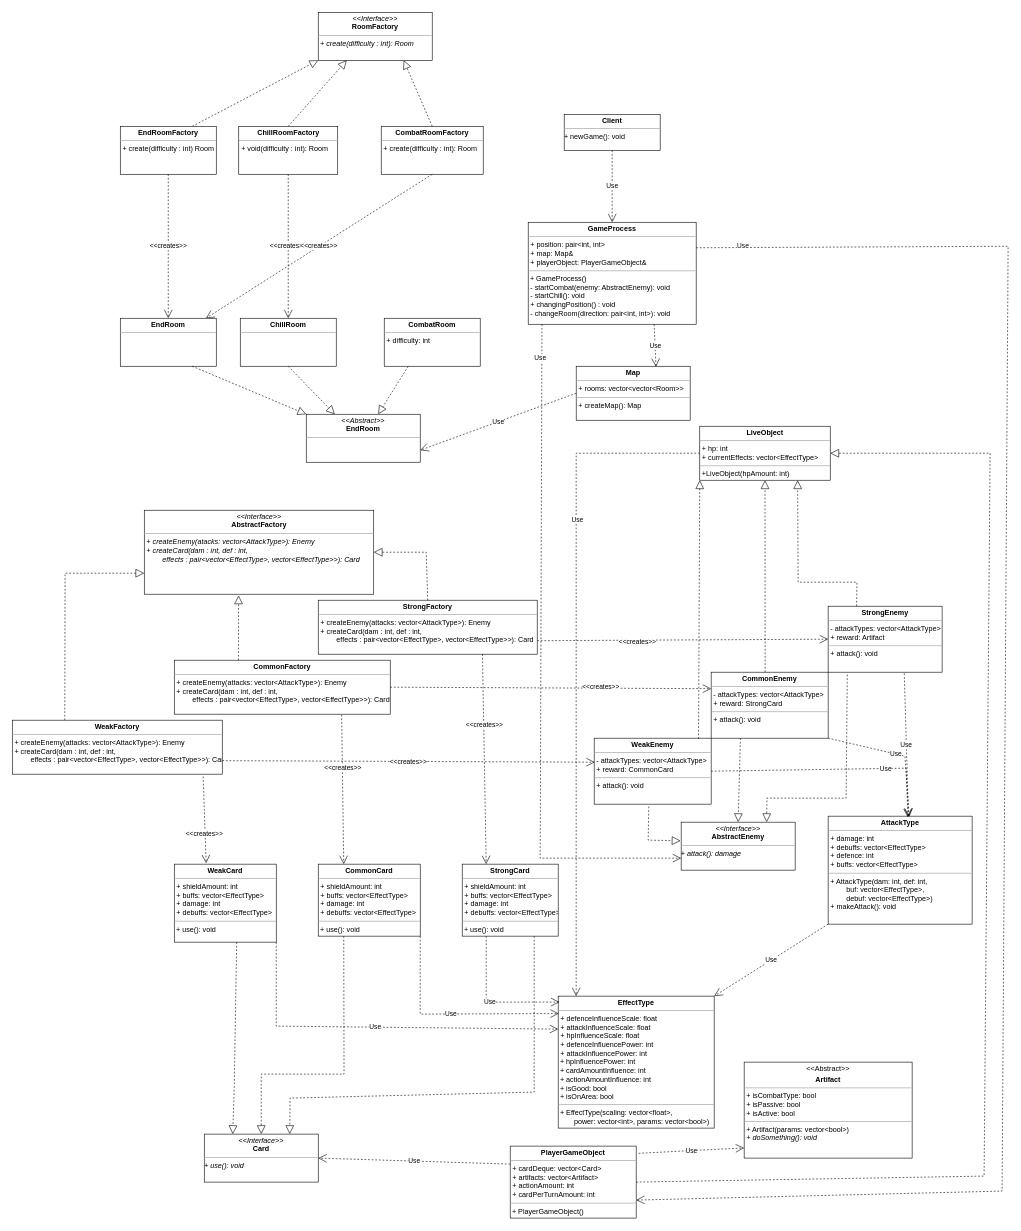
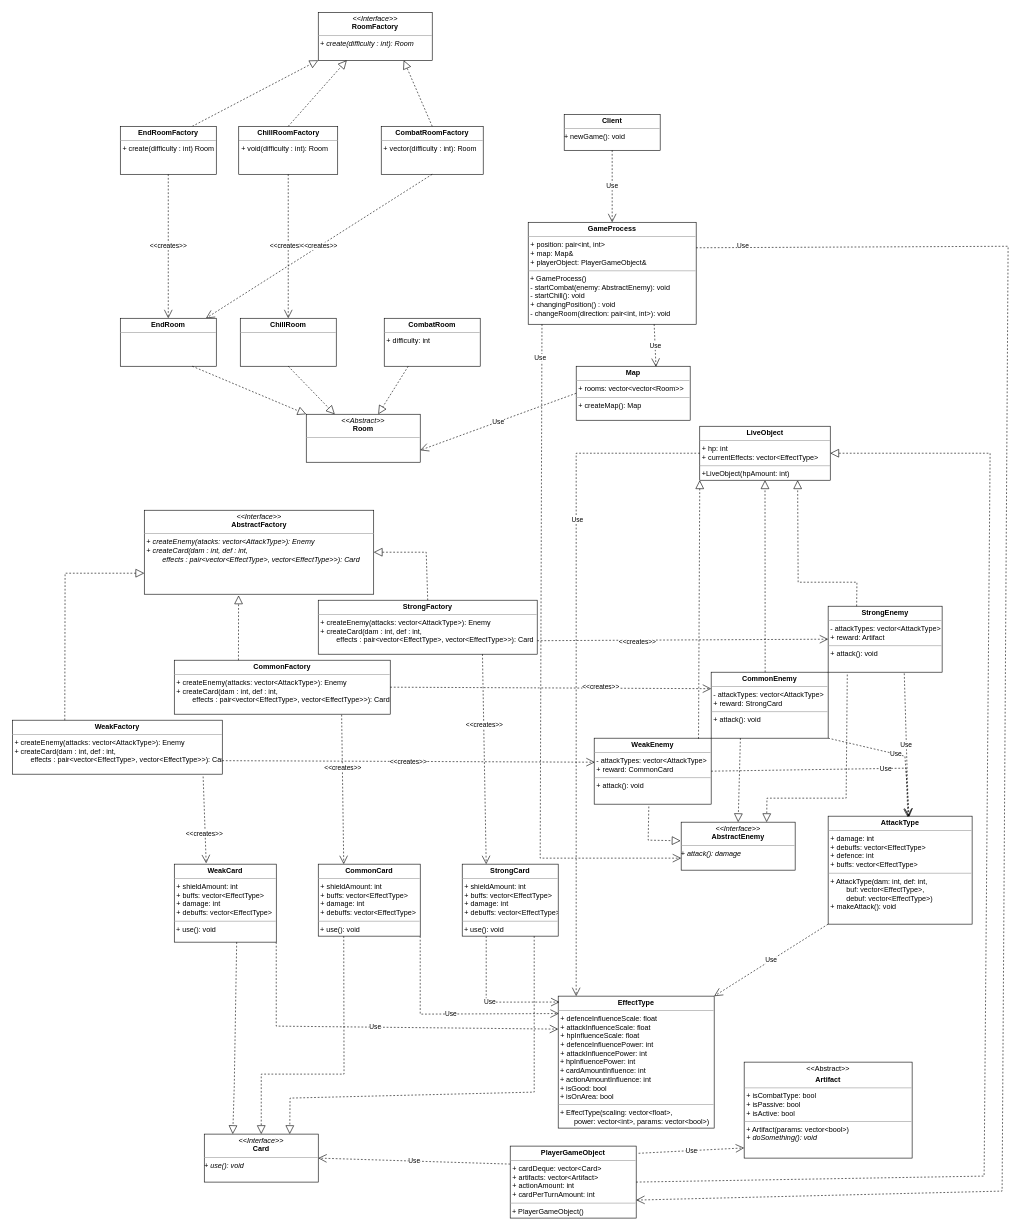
node "CombatRoomFactory + create(difficulty : int): Room": label "CombatRoomFactory + create(difficulty : int): Room" -> "CombatRoomFactory + vector(difficulty : int): Room"
node "<<Abstract>> EndRoom": label "<<Abstract>> EndRoom" -> "<<Abstract>> Room"
